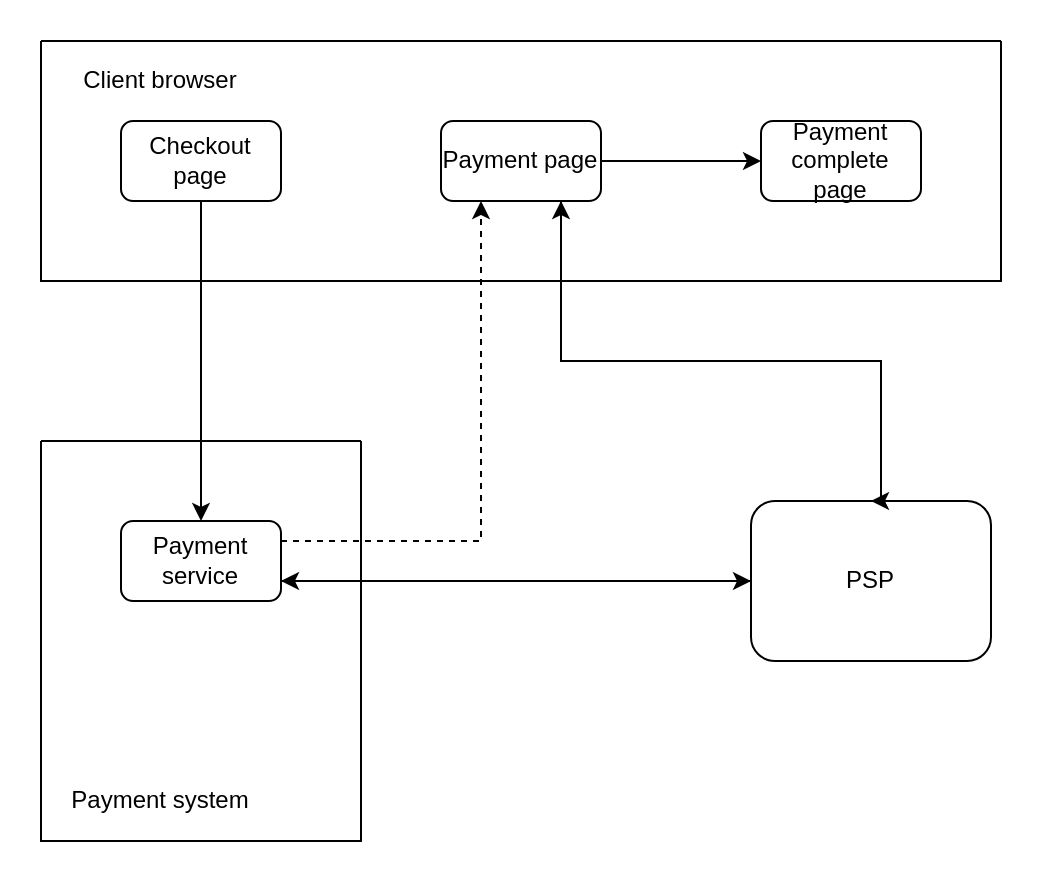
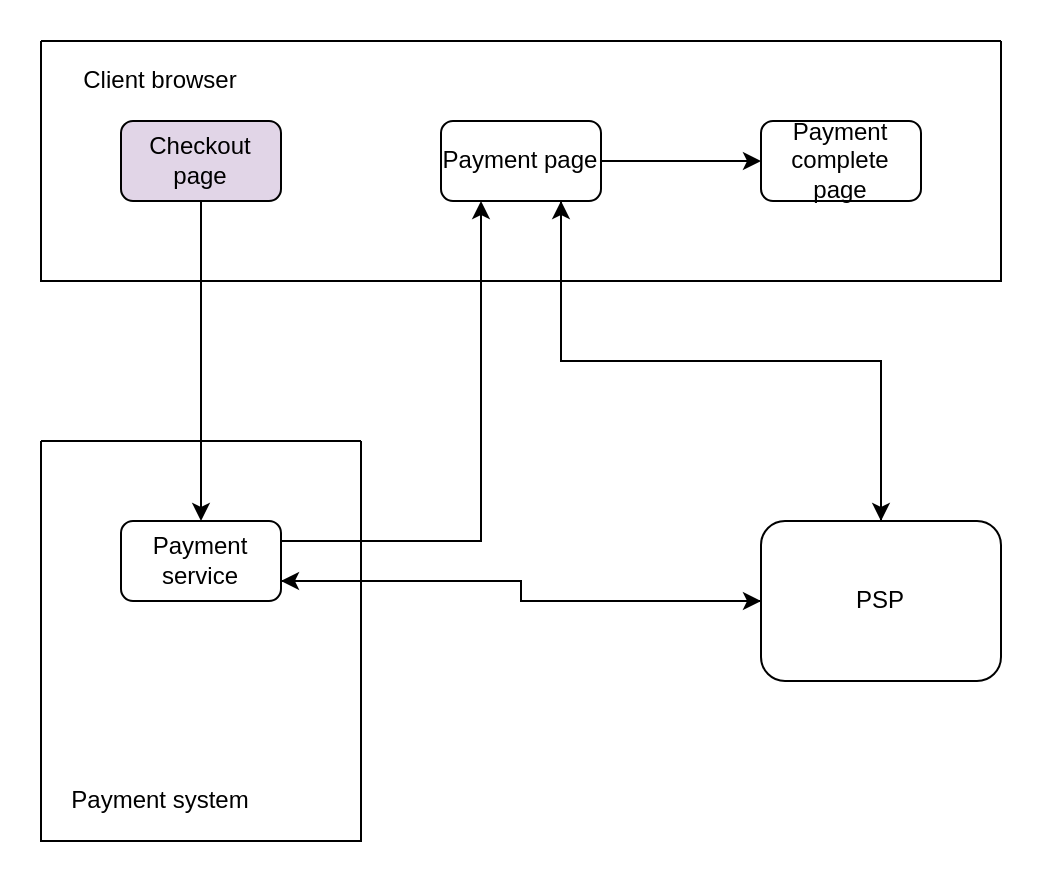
node "Checkout page": fillcolor #ffffff -> #e1d5e7
edge "Payment service" -> "Payment page": style dashed -> solid
node "PSP": moved (871, 581) -> (881, 601)
